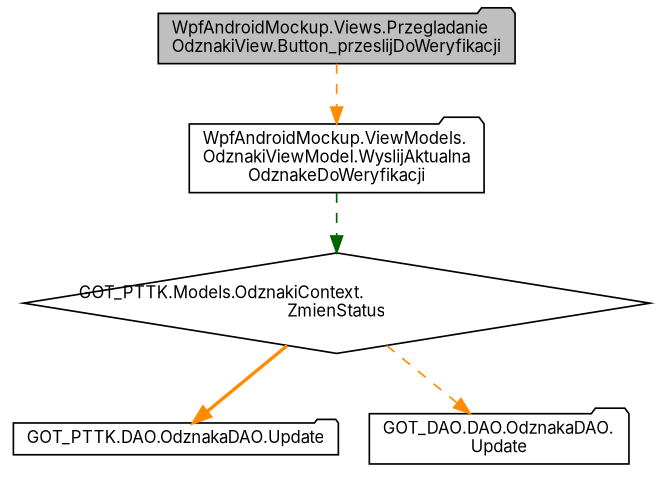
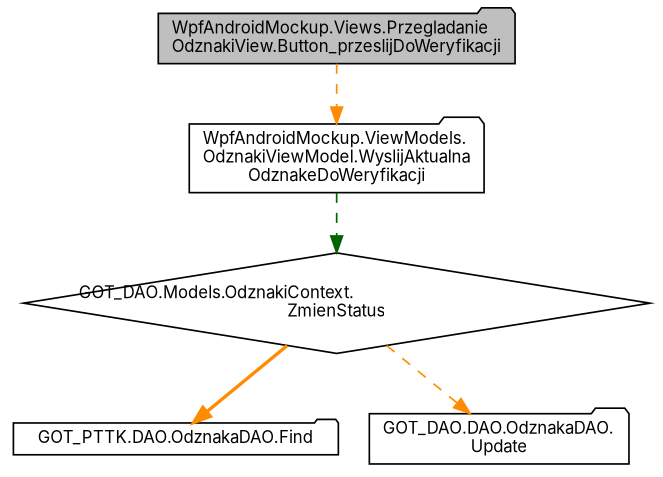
node "GOT_PTTK.Models.OdznakiContext. ZmienStatus": label "GOT_PTTK.Models.OdznakiContext. ZmienStatus" -> "GOT_DAO.Models.OdznakiContext. ZmienStatus"
node "GOT_PTTK.DAO.OdznakaDAO.Update": label "GOT_PTTK.DAO.OdznakaDAO.Update" -> "GOT_PTTK.DAO.OdznakaDAO.Find"
